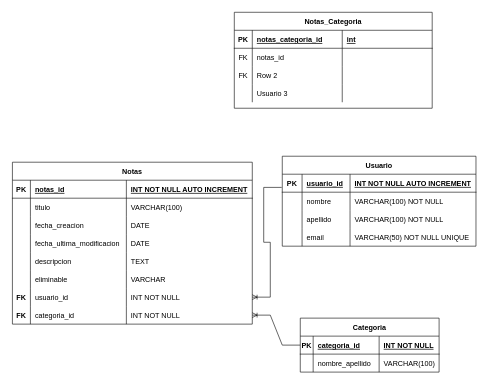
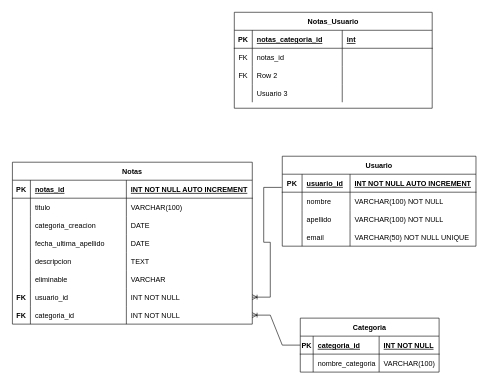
node "Notas_Categoria": label "Notas_Categoria" -> "Notas_Usuario"
node "fecha_creacion": label "fecha_creacion" -> "categoria_creacion"
node "fecha_ultima_modificacion": label "fecha_ultima_modificacion" -> "fecha_ultima_apellido"
node "nombre_apellido": label "nombre_apellido" -> "nombre_categoria"
